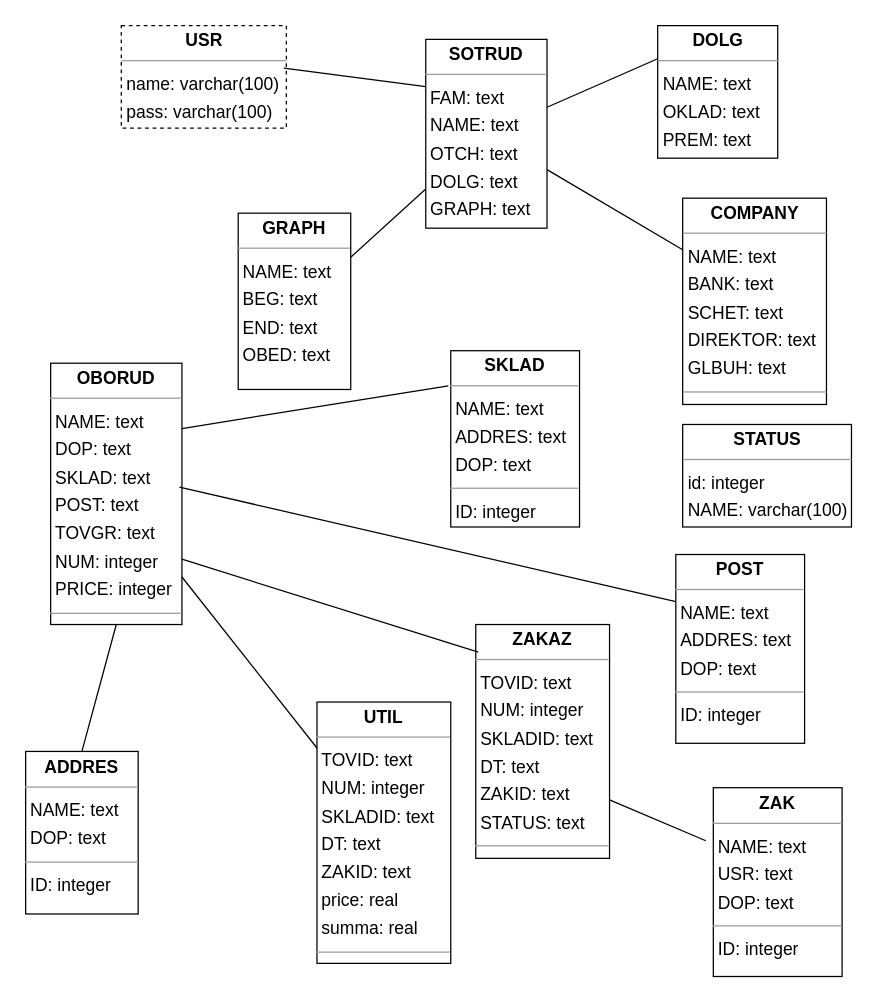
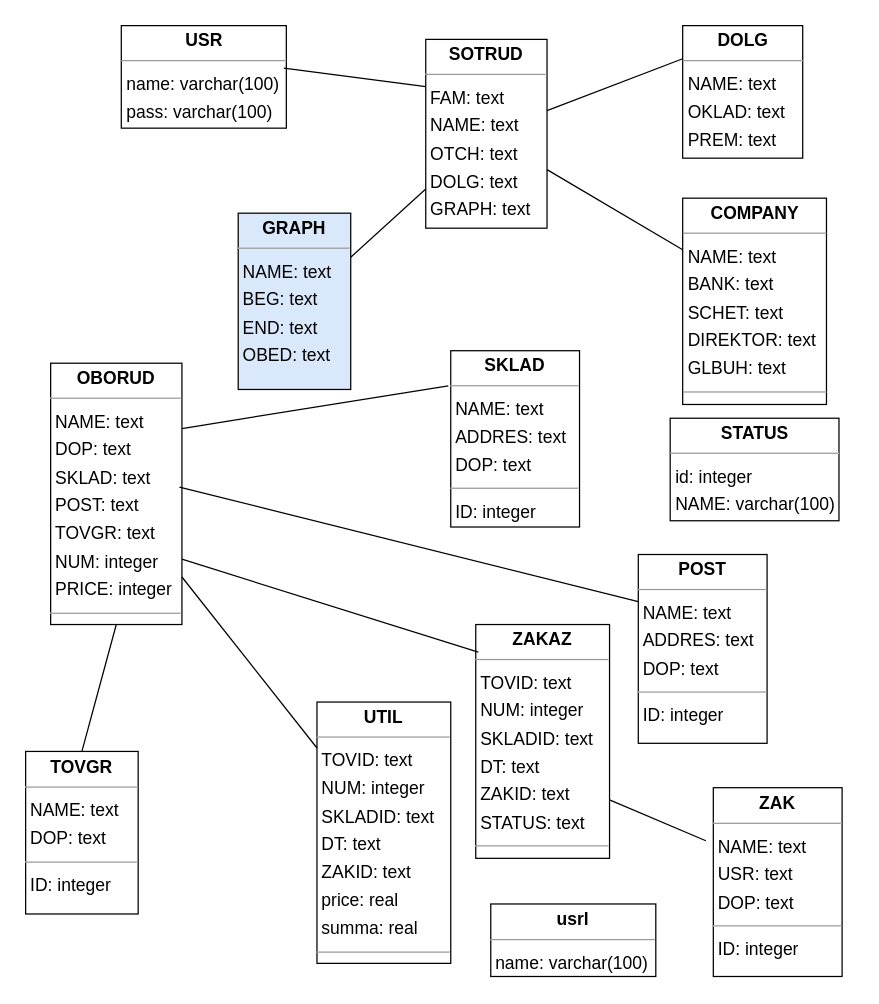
node "USR name: varchar(100) pass: varchar(100)": style dashed -> solid
node "DOLG NAME: text OKLAD: text PREM: text": moved (718, 92) -> (743, 92)
node "GRAPH NAME: text BEG: text END: text OBED: text": fillcolor #ffffff -> #dae8fc
node "STATUS id: integer NAME: varchar(100)": moved (767, 476) -> (754, 469)
node "POST NAME: text ADDRES: text DOP: text ID: integer": moved (740, 649) -> (703, 649)
node "ADDRES NAME: text DOP: text ID: integer": label "ADDRES NAME: text DOP: text ID: integer" -> "TOVGR NAME: text DOP: text ID: integer"
node "usrl name: varchar(100)": added
